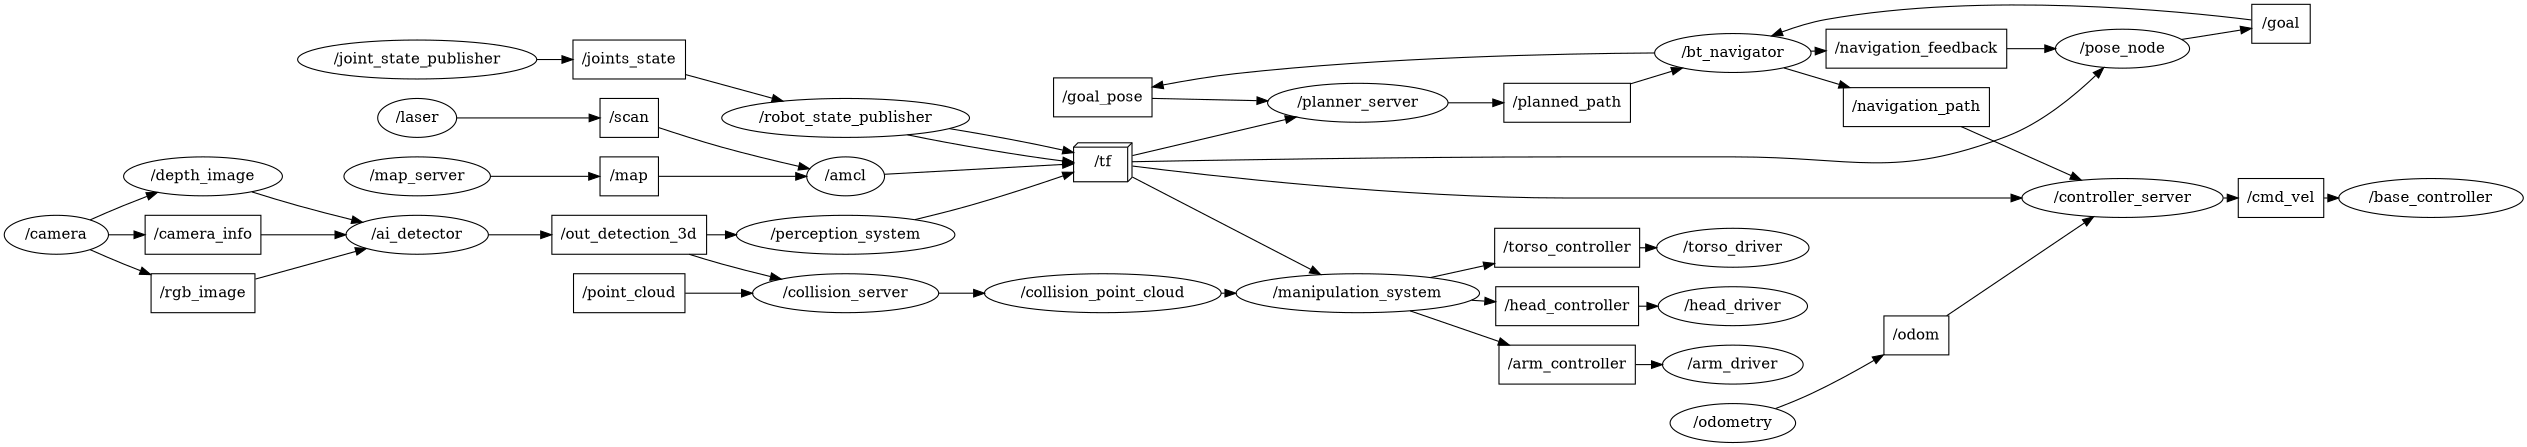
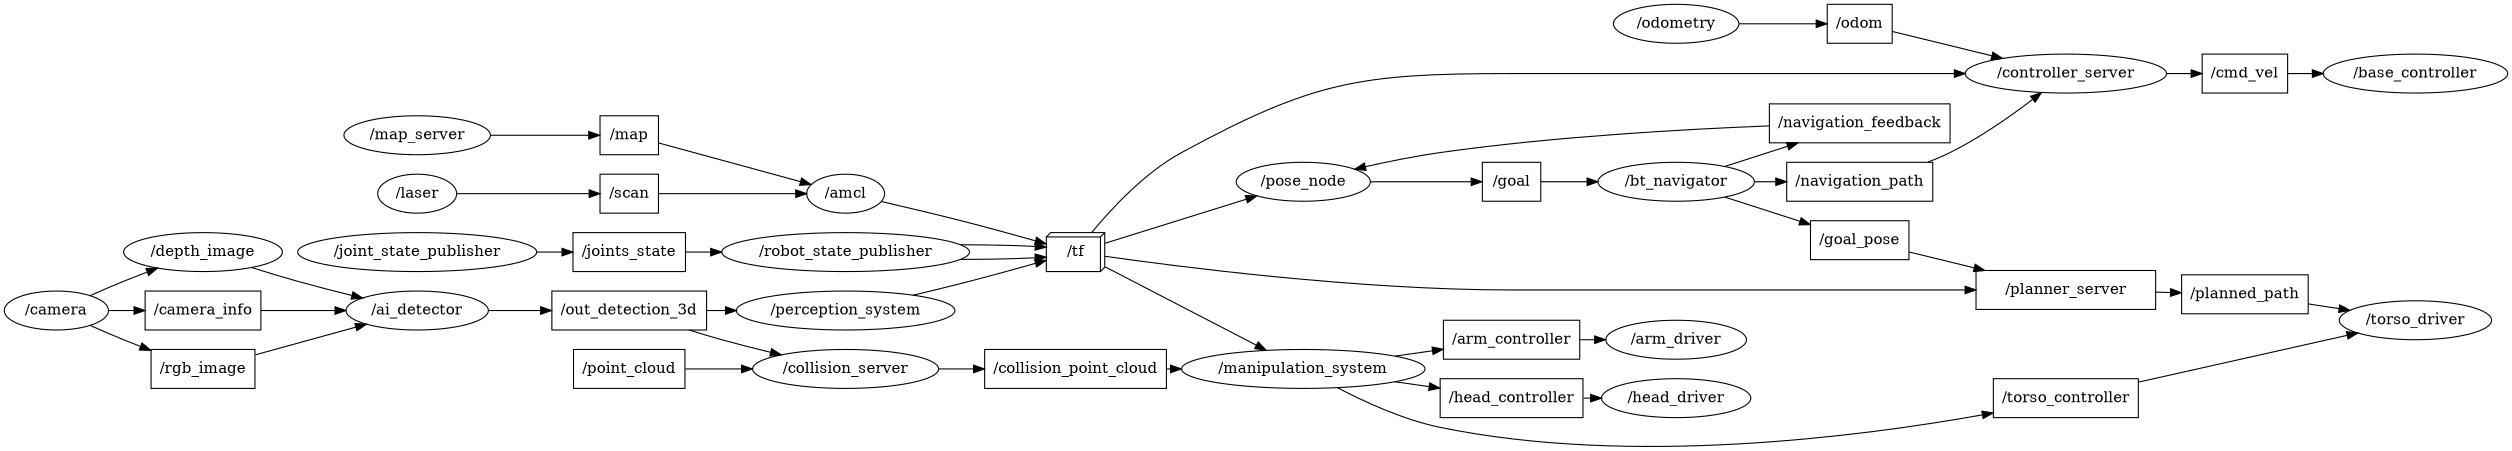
edge "/planned_path" -> "/bt_navigator": now "/planned_path" -> "/torso_driver"
node "/planner_server": shape ellipse -> box
node "/collision_point_cloud": shape ellipse -> box
